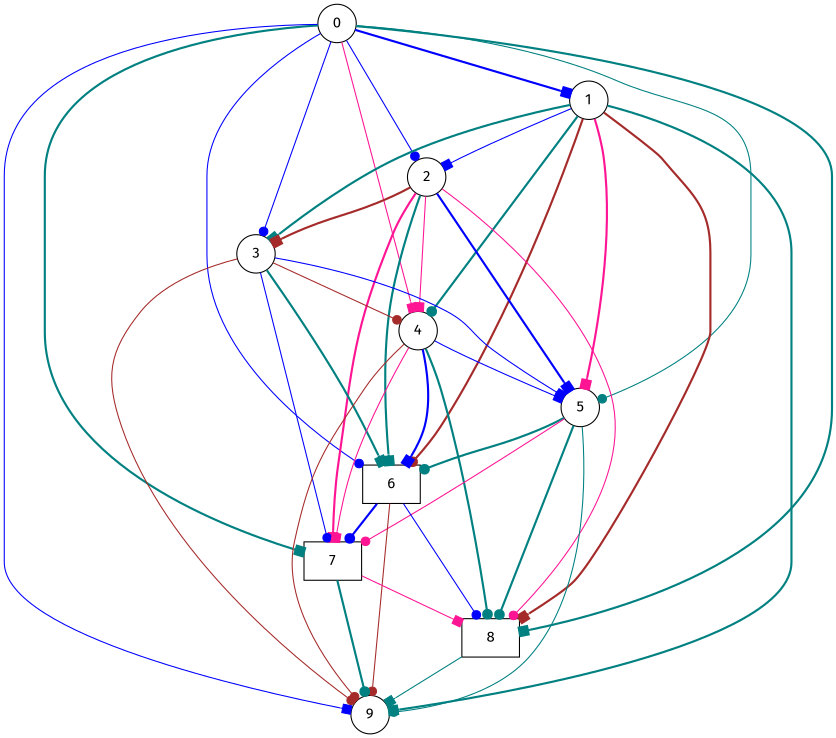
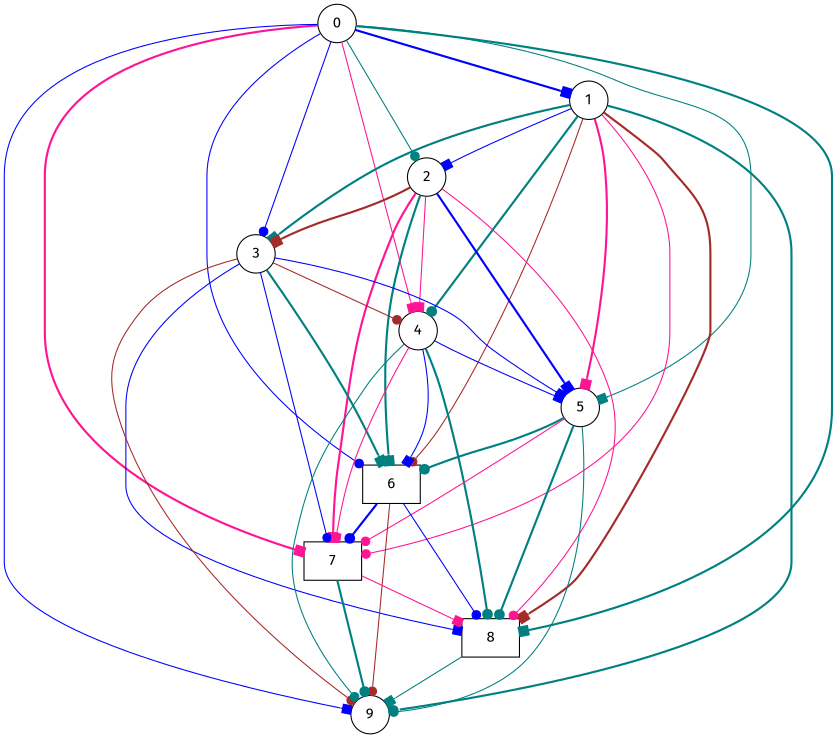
edge "0" -> "2": color blue -> teal
edge "0" -> "5": arrowhead dot -> box
edge "0" -> "7": color teal -> deeppink
edge "1" -> "6": style bold -> solid
edge "4" -> "6": style bold -> solid
edge "1" -> "7": added
edge "1" -> "9": arrowhead box -> dot
edge "4" -> "9": color brown -> teal
edge "3" -> "8": added
